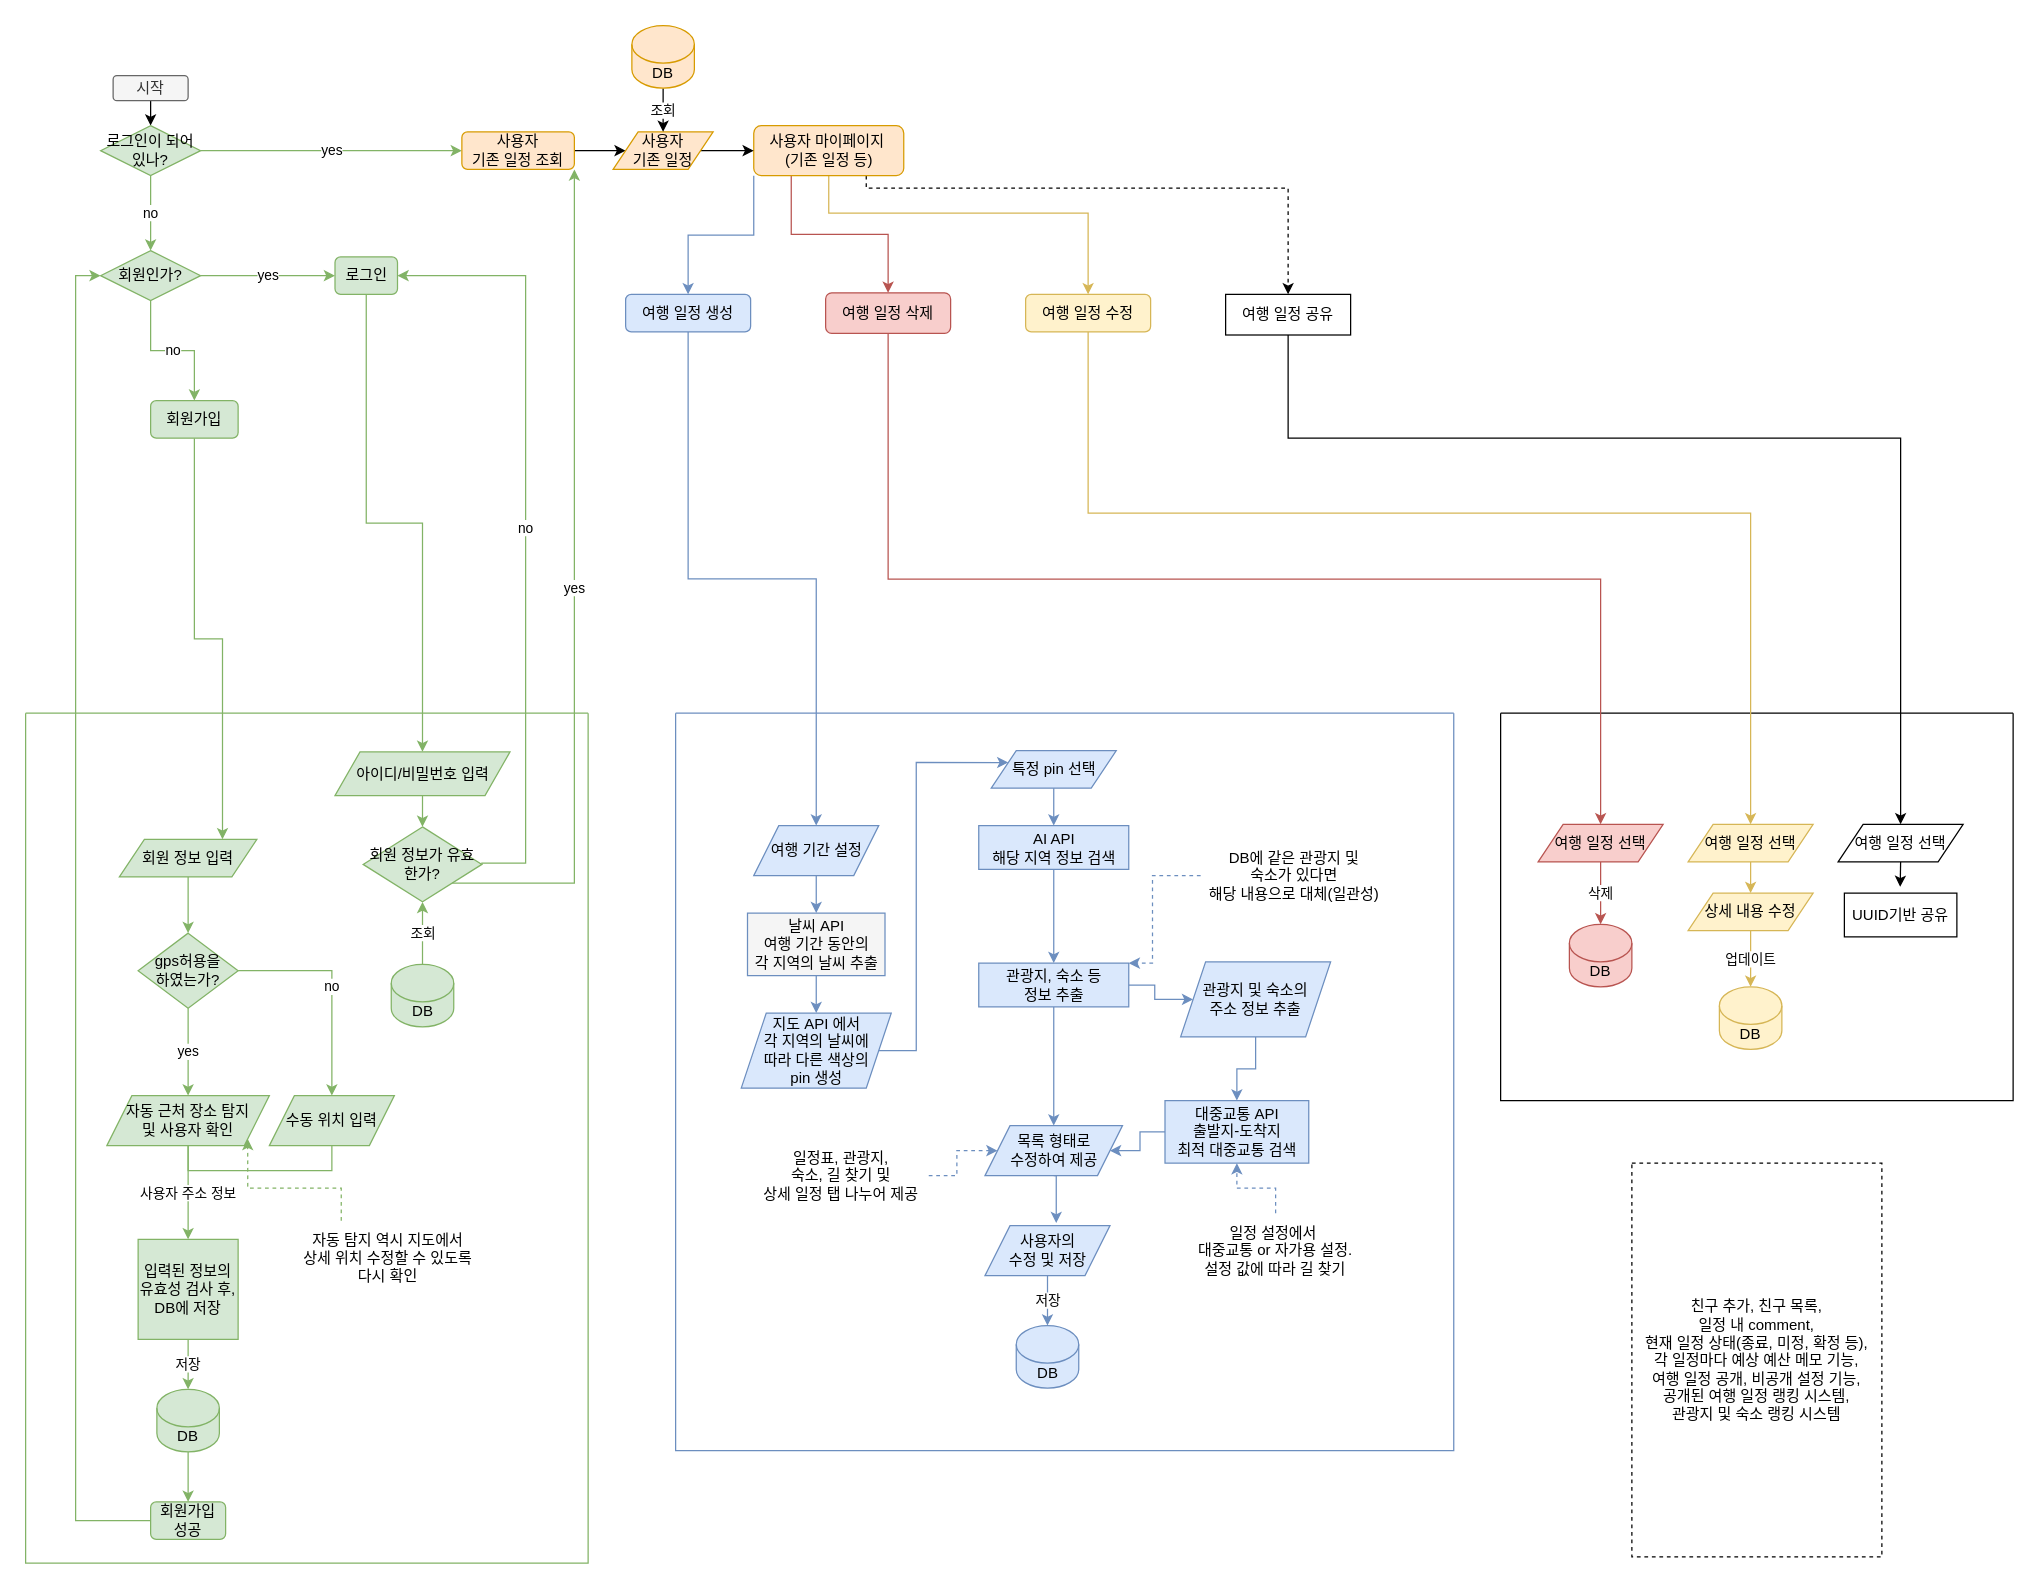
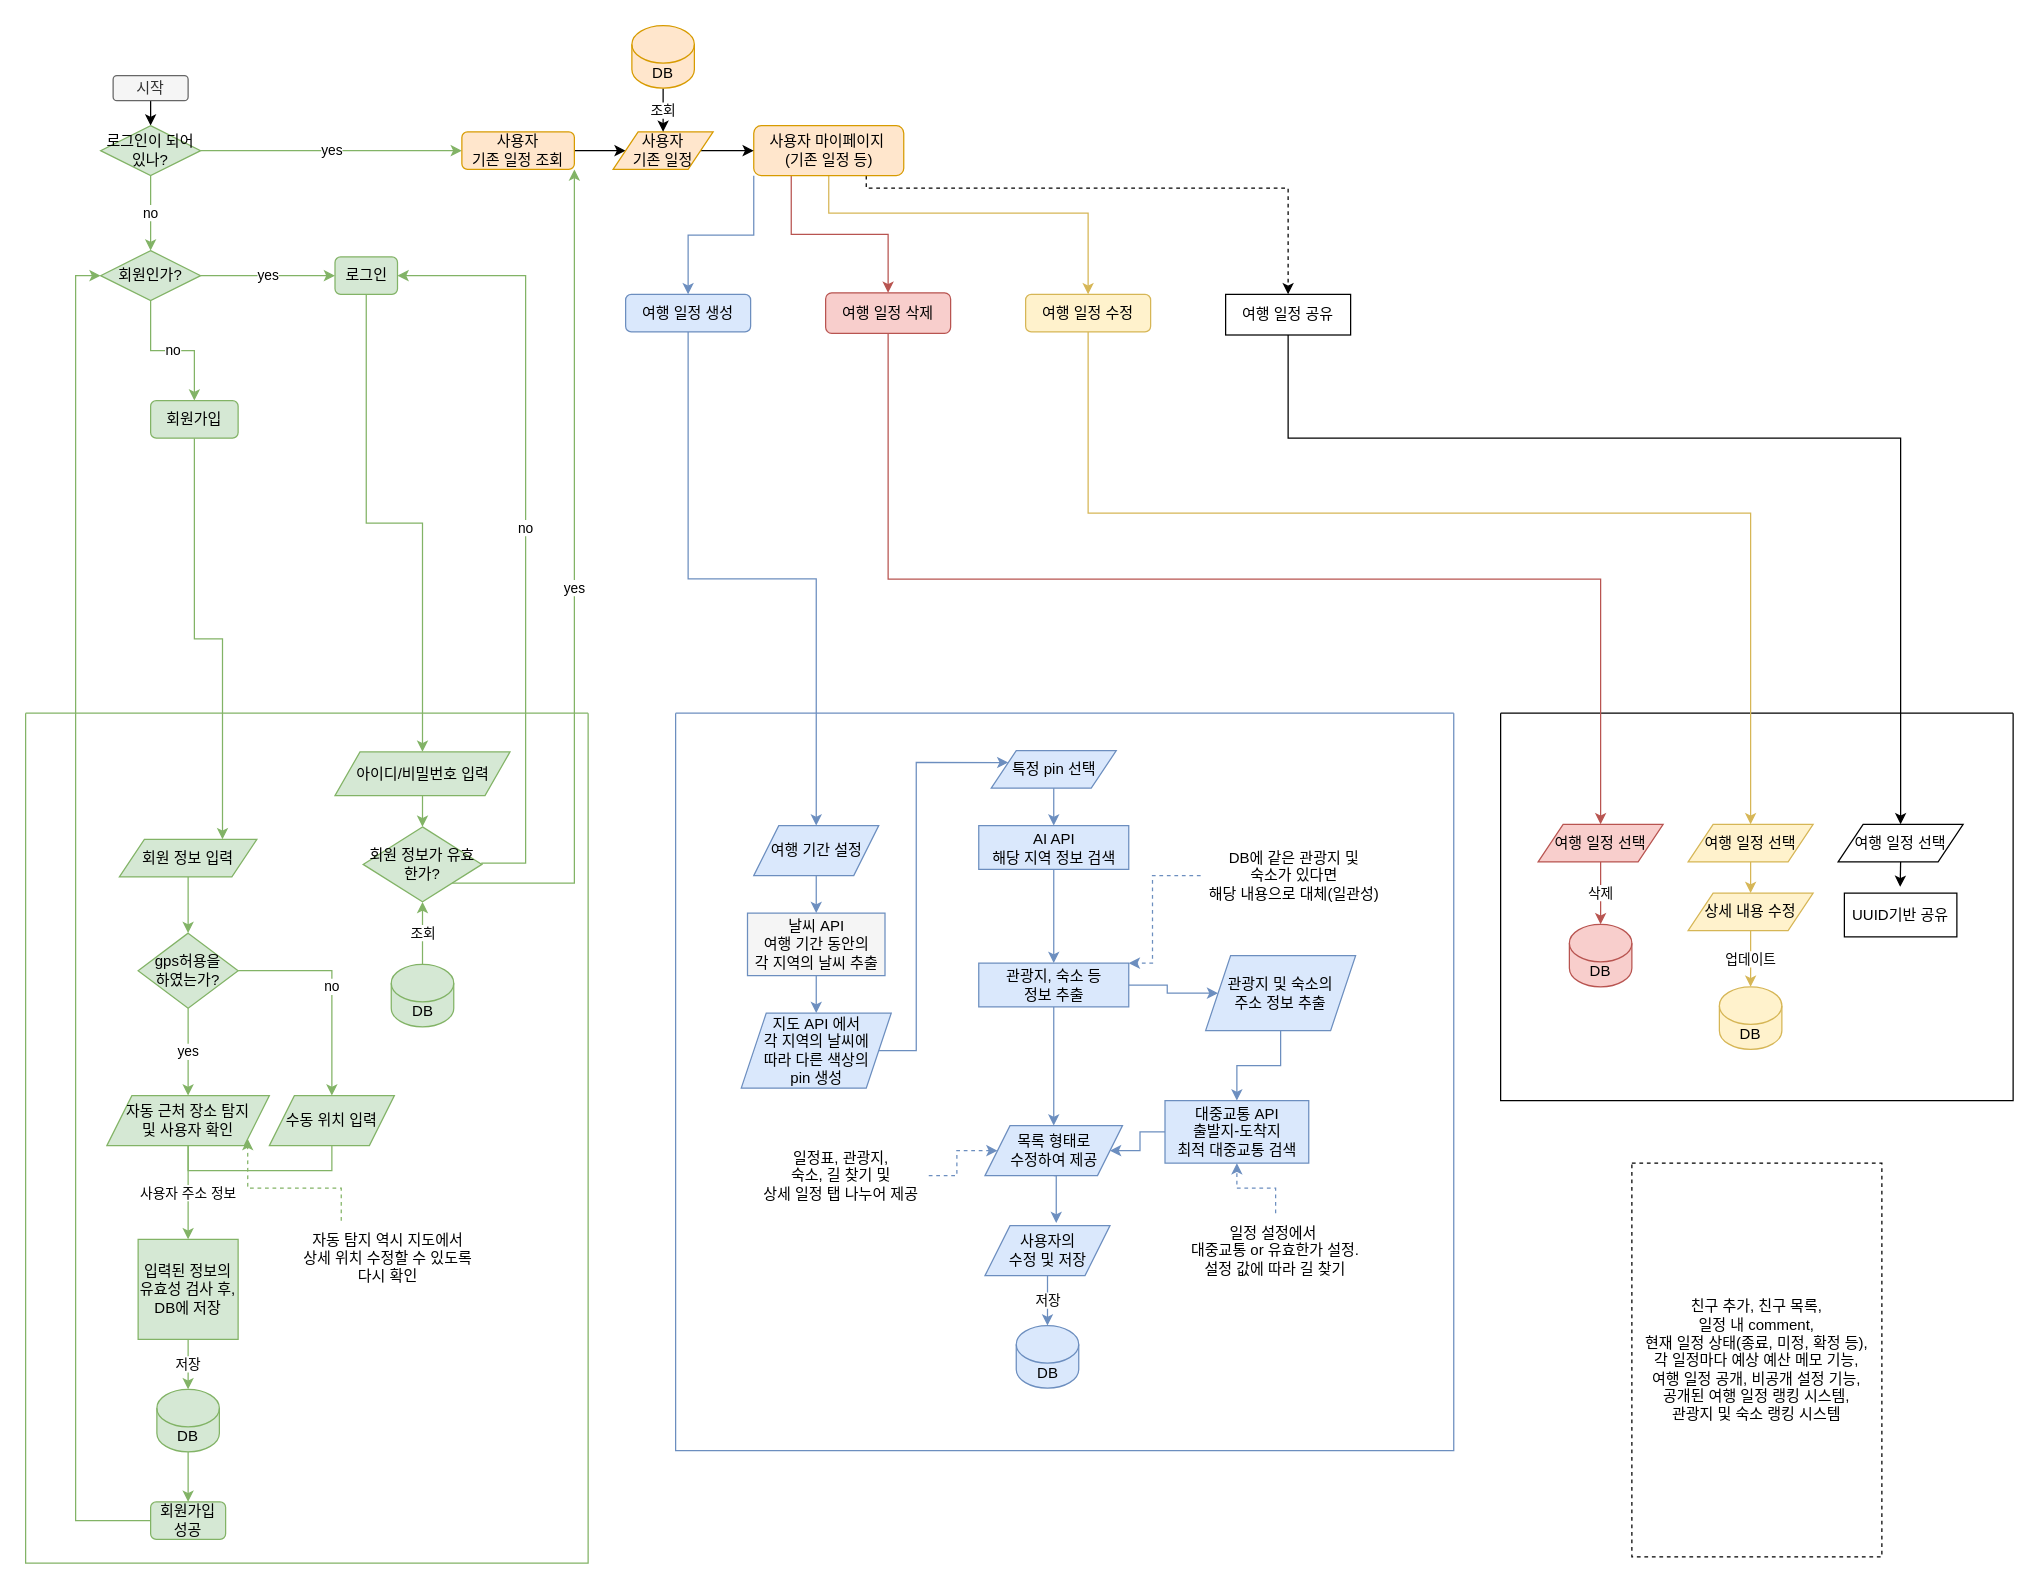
node "관광지 및 숙소의 주소 정보 추출": moved (1256, 999) -> (1281, 993)
node "일정 설정에서 대중교통 or 자가용 설정. 설정 값에 따라 길 찾기": label "일정 설정에서 대중교통 or 자가용 설정. 설정 값에 따라 길 찾기" -> "일정 설정에서 대중교통 or 유효한가 설정. 설정 값에 따라 길 찾기"
